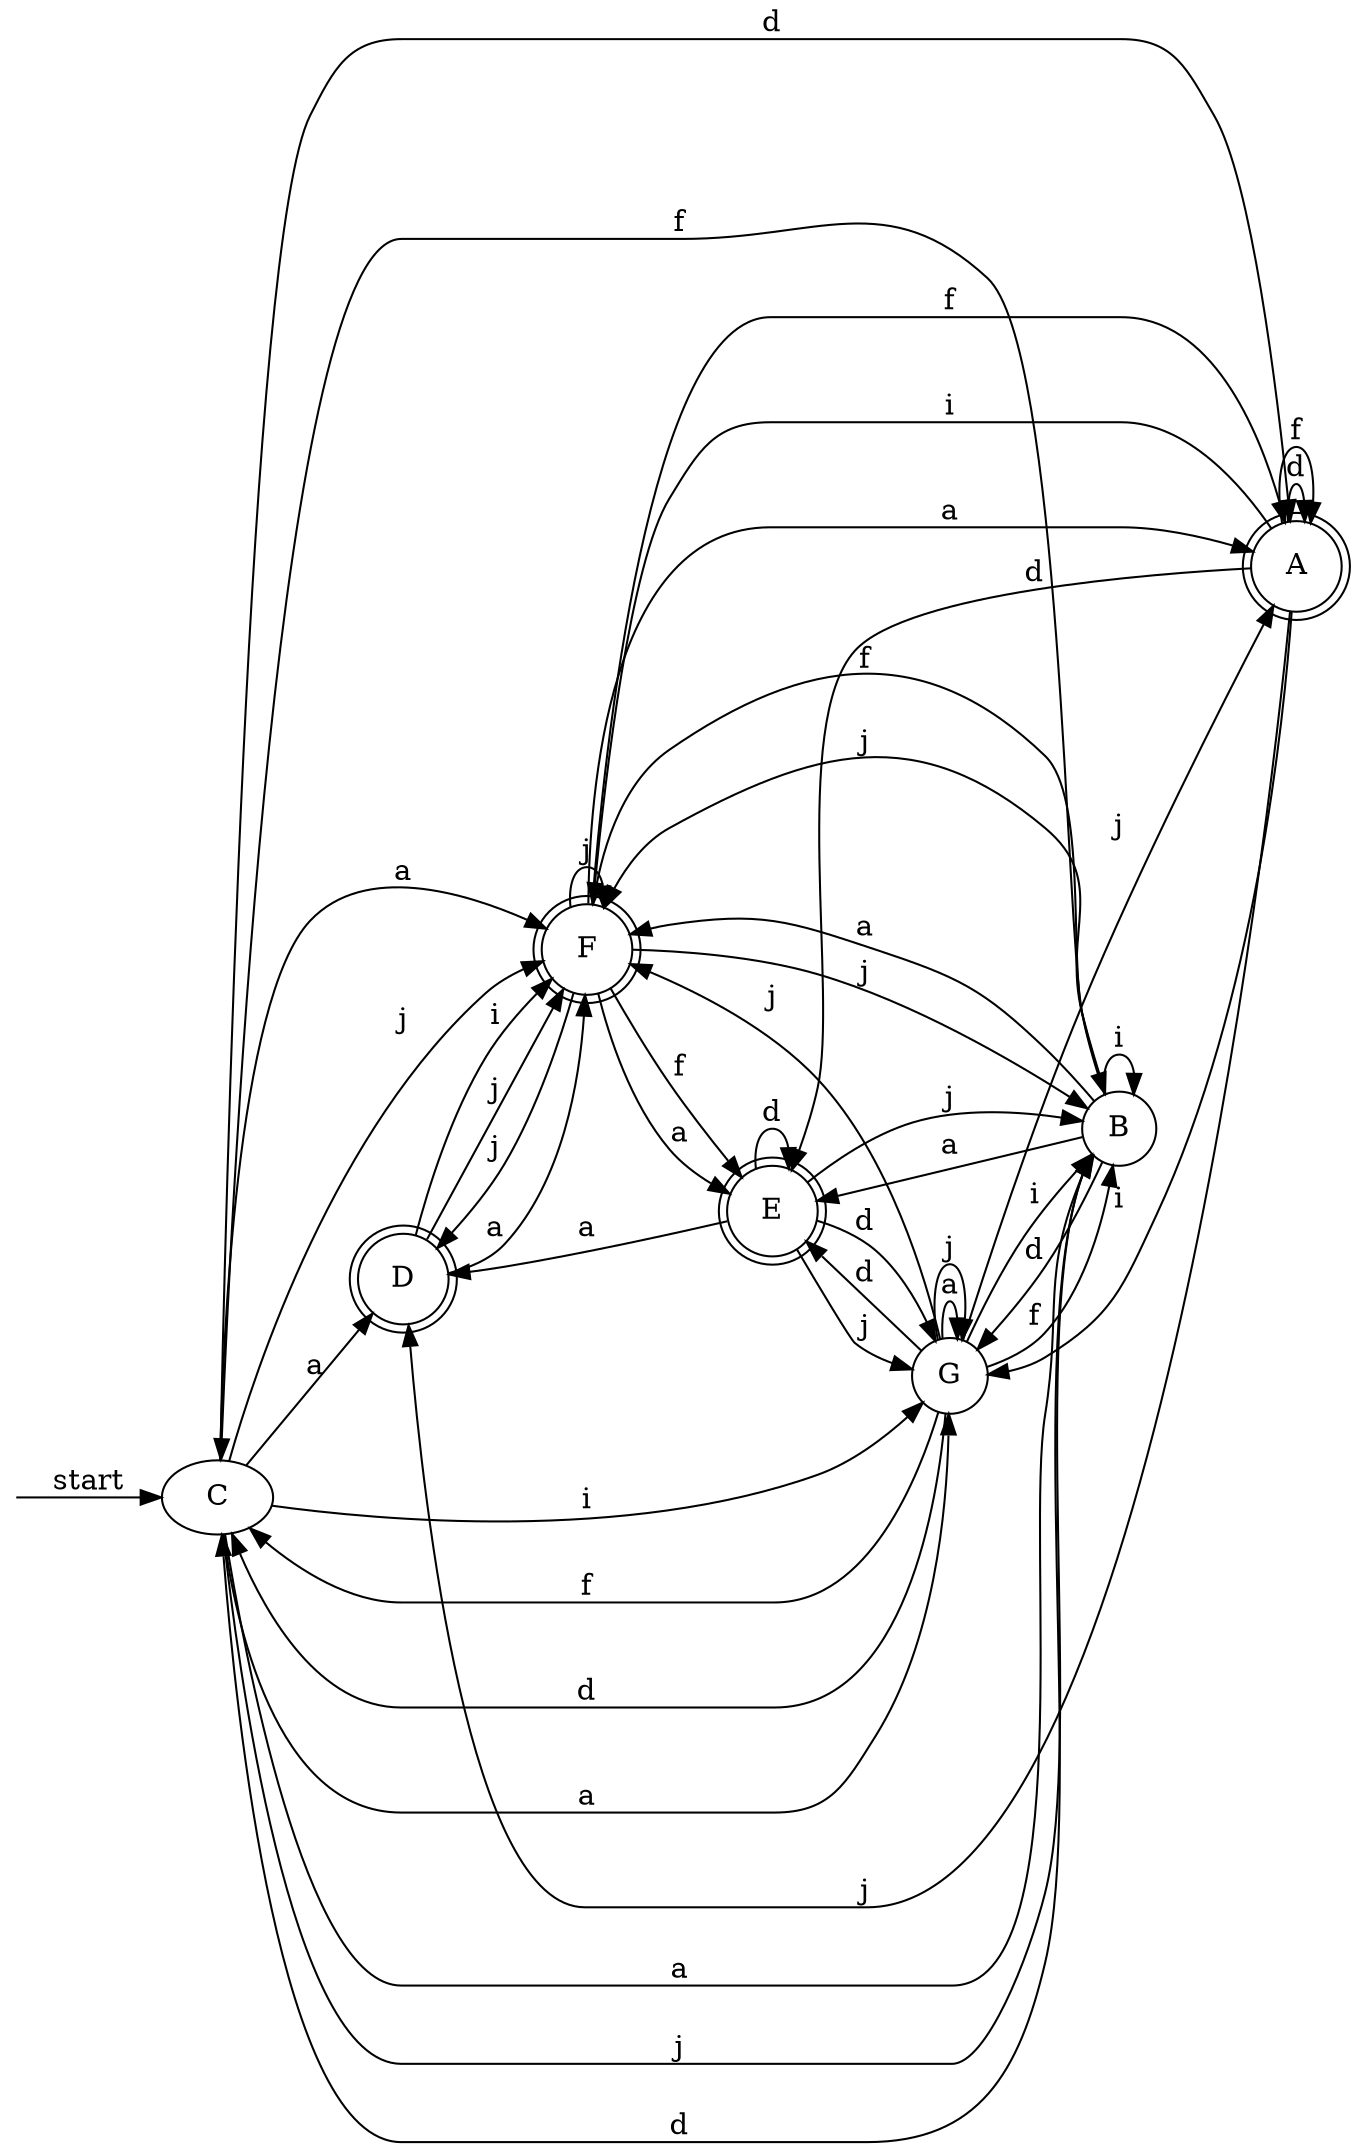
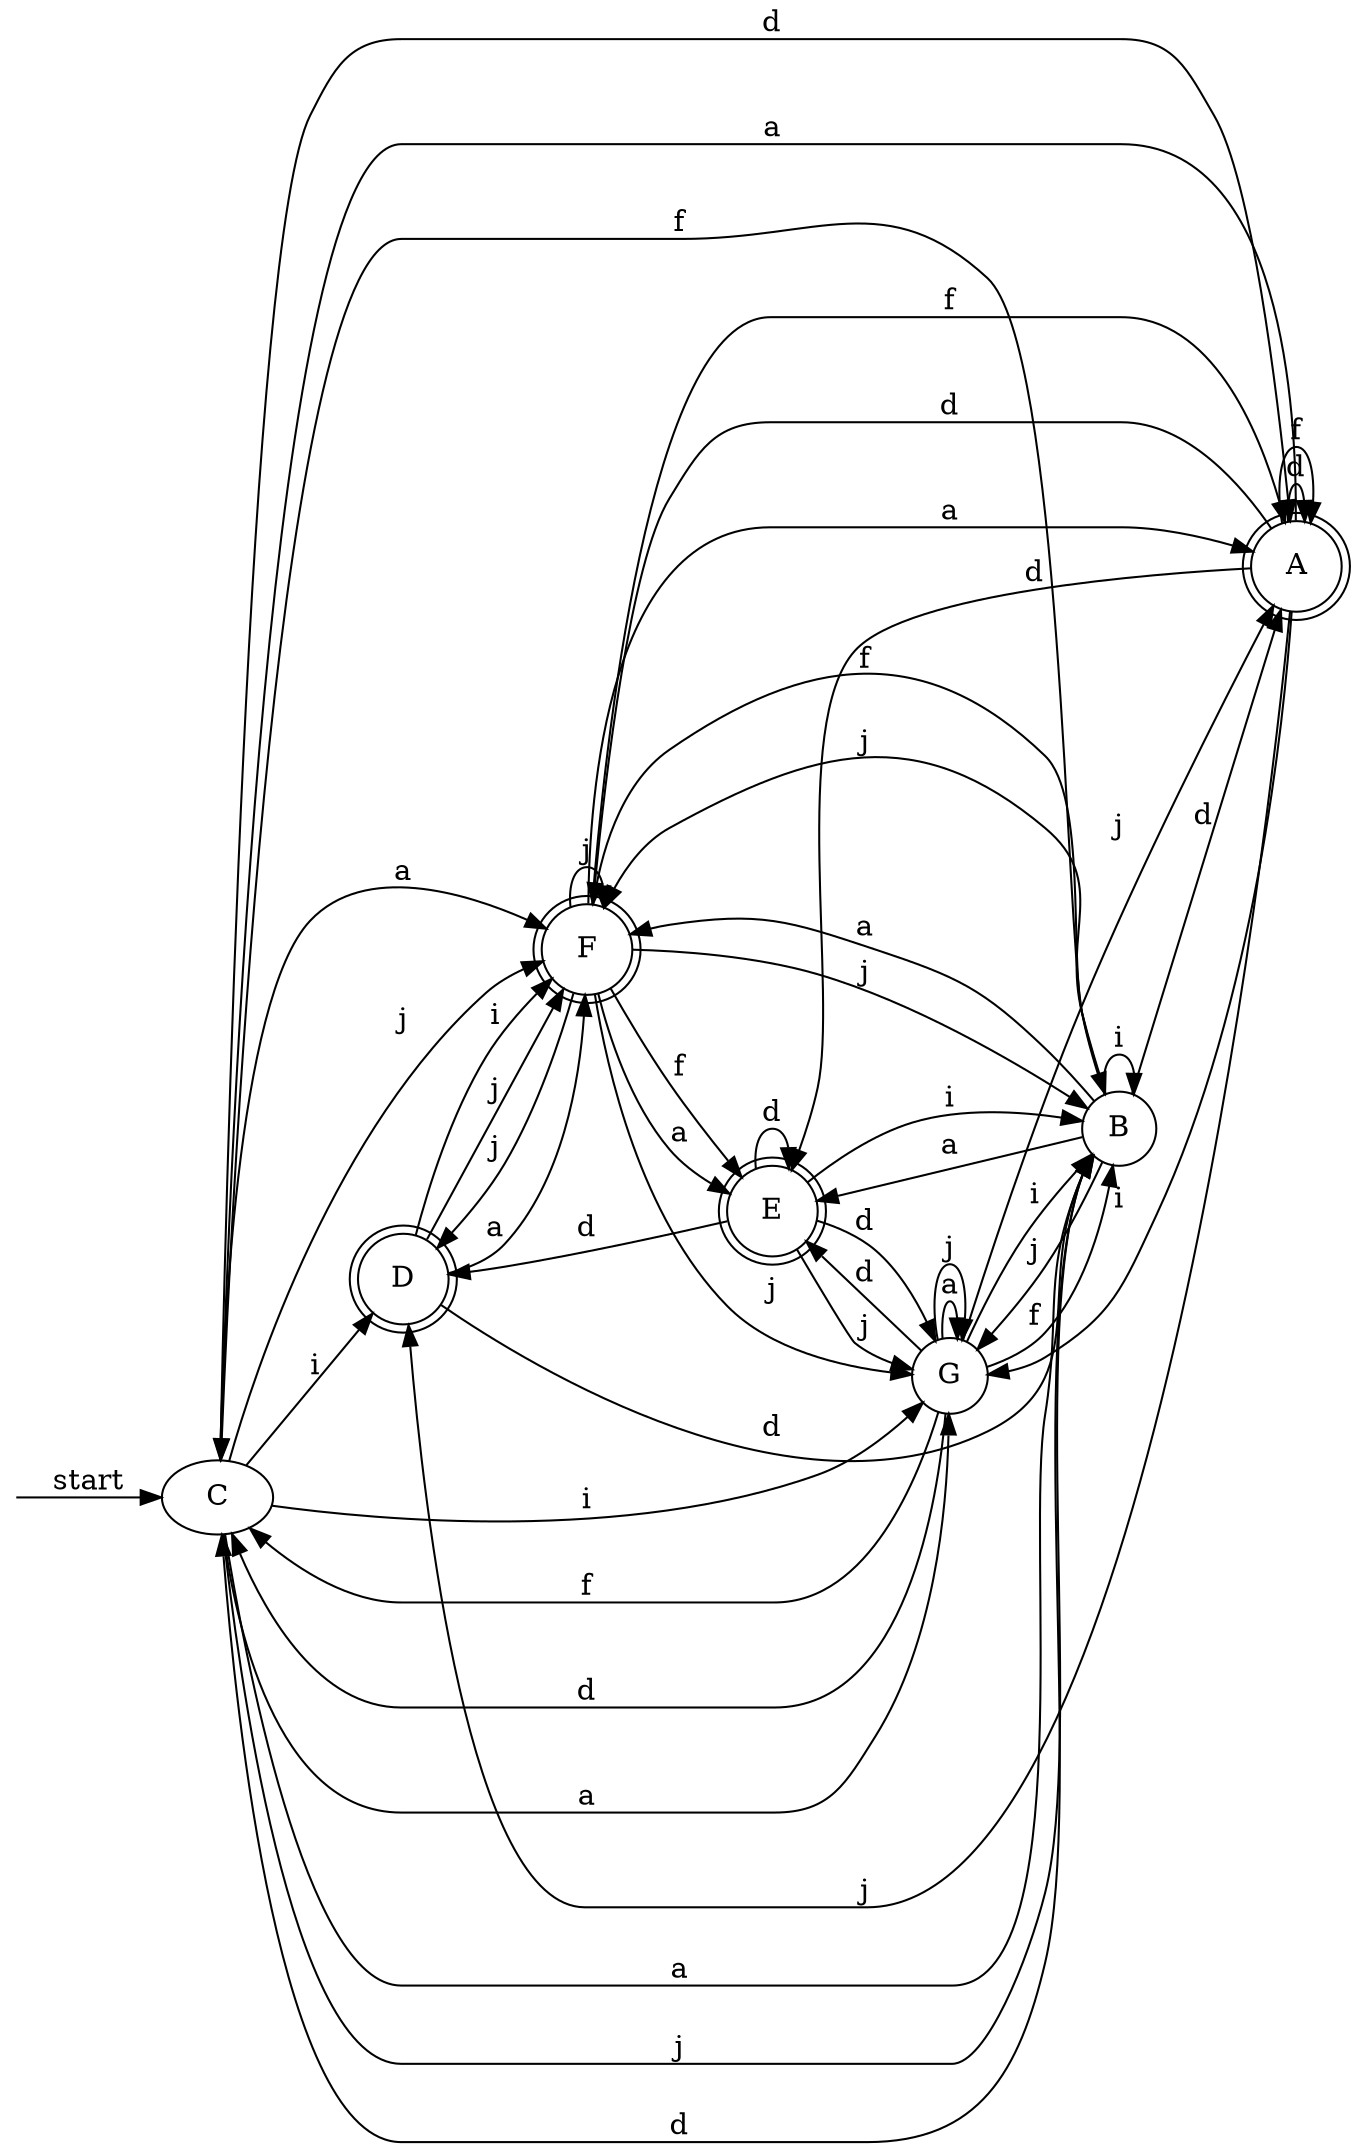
edge "A" -> "C": added, label "a"
edge "A" -> "F": label "i" -> "d"
edge "B" -> "A": added, label "d"
edge "E" -> "B": label "j" -> "i"
edge "G" -> "F": reversed
edge "E" -> "D": label "a" -> "d"
edge "B" -> "G": label "d" -> "j"
edge "C" -> "D": label "a" -> "i"
edge "D" -> "B": added, label "d"
